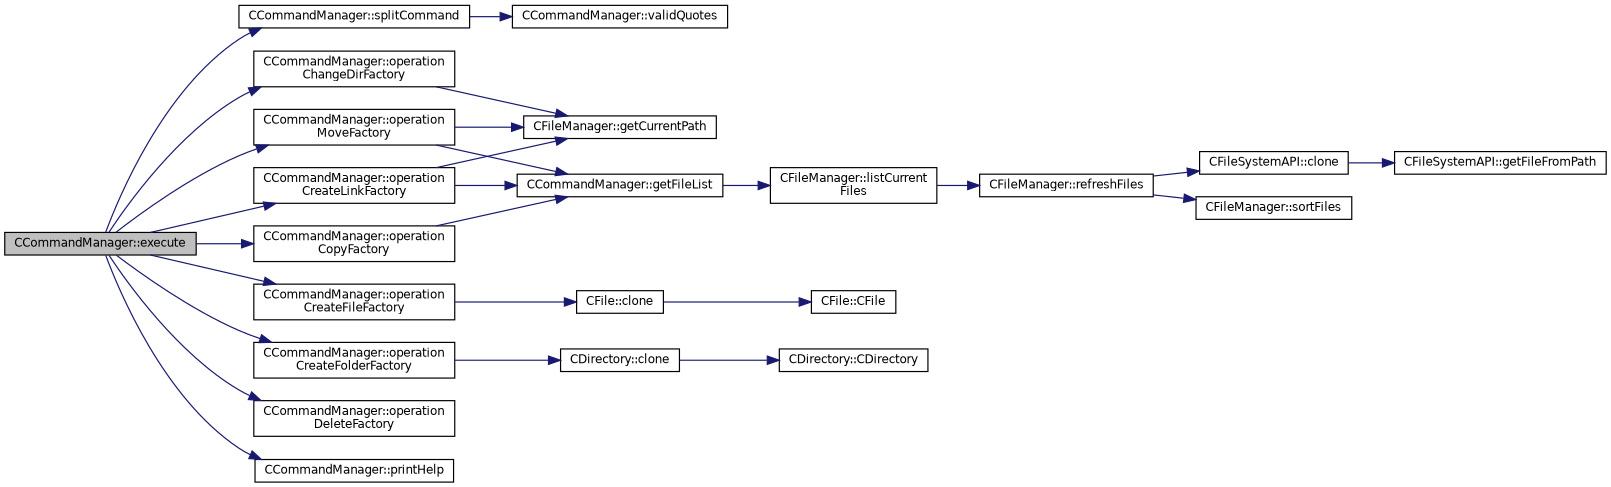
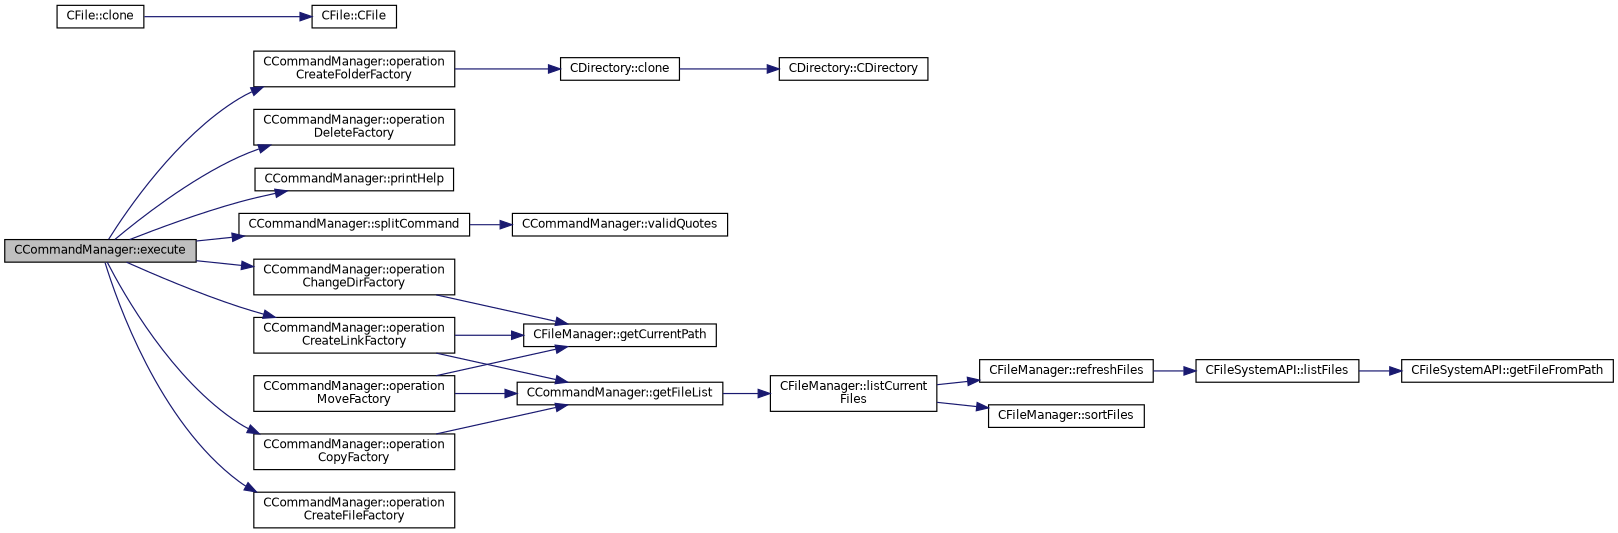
node "CFileSystemAPI::clone": label "CFileSystemAPI::clone" -> "CFileSystemAPI::listFiles"
edge "CCommandManager::execute" -> "CCommandManager::operation MoveFactory": removed
edge "CFileManager::refreshFiles" -> "CFileManager::sortFiles": now "CFileManager::listCurrent Files" -> "CFileManager::sortFiles"
edge "CCommandManager::operation CreateFileFactory" -> "CFile::clone": removed
